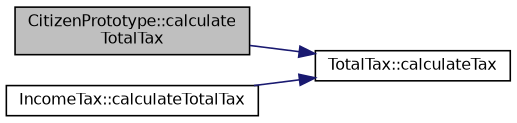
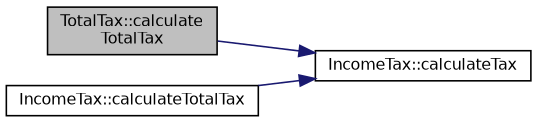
node "CitizenPrototype::calculate TotalTax": label "CitizenPrototype::calculate TotalTax" -> "TotalTax::calculate TotalTax"
node "TotalTax::calculateTax": label "TotalTax::calculateTax" -> "IncomeTax::calculateTax"
